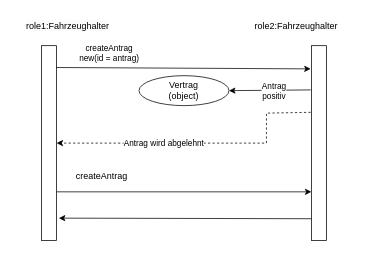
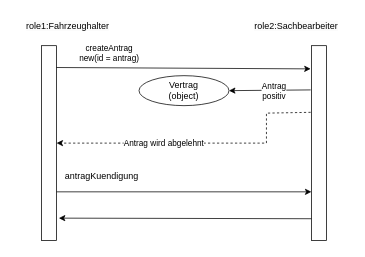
node "role2:Fahrzeughalter": label "role2:Fahrzeughalter" -> "role2:Sachbearbeiter"
node "createAntrag": label "createAntrag" -> "antragKuendigung"
